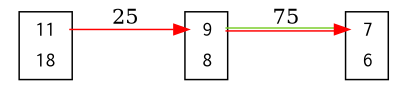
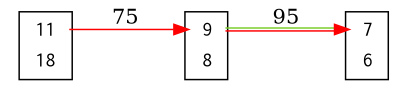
edge "11" -> "9": label "25" -> "75"
edge "9" -> "7": label "75" -> "95"
